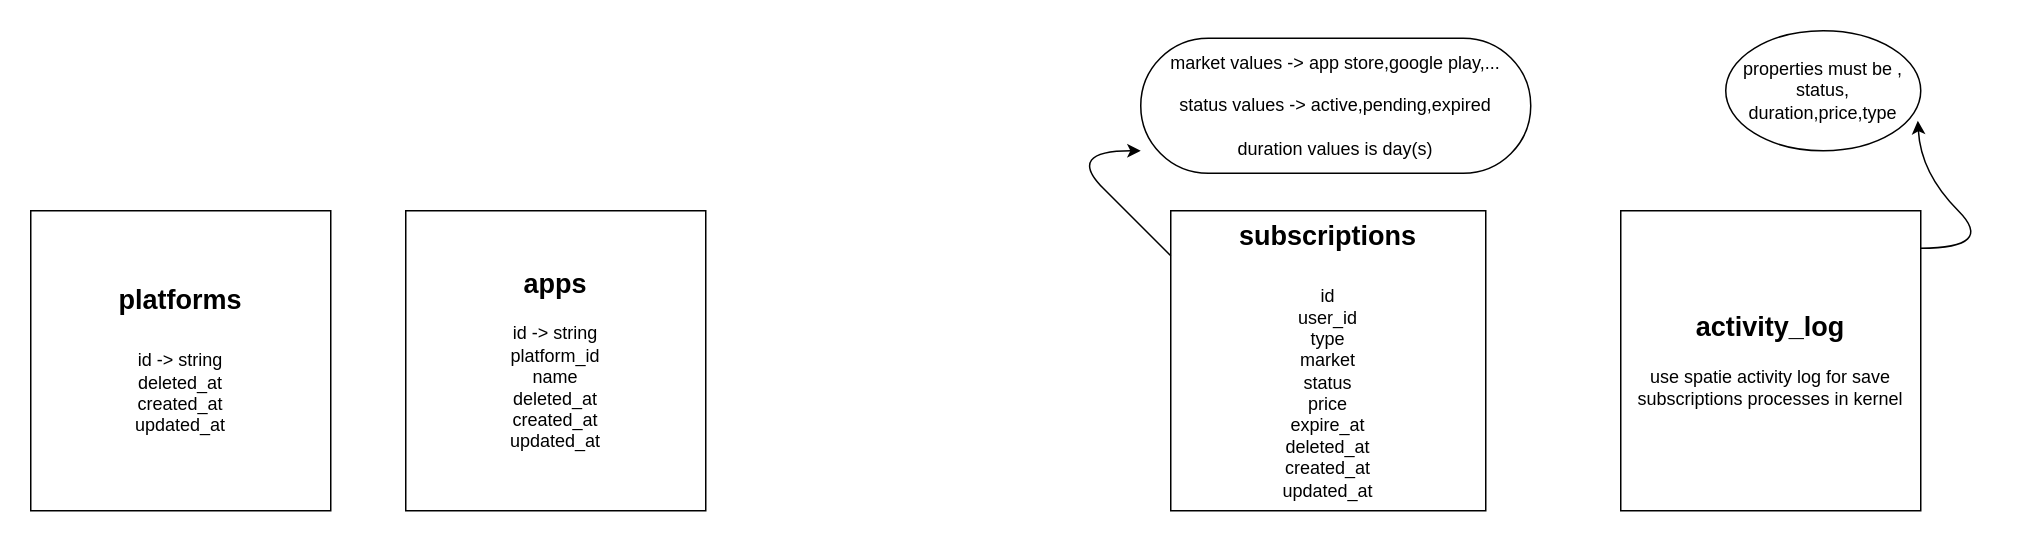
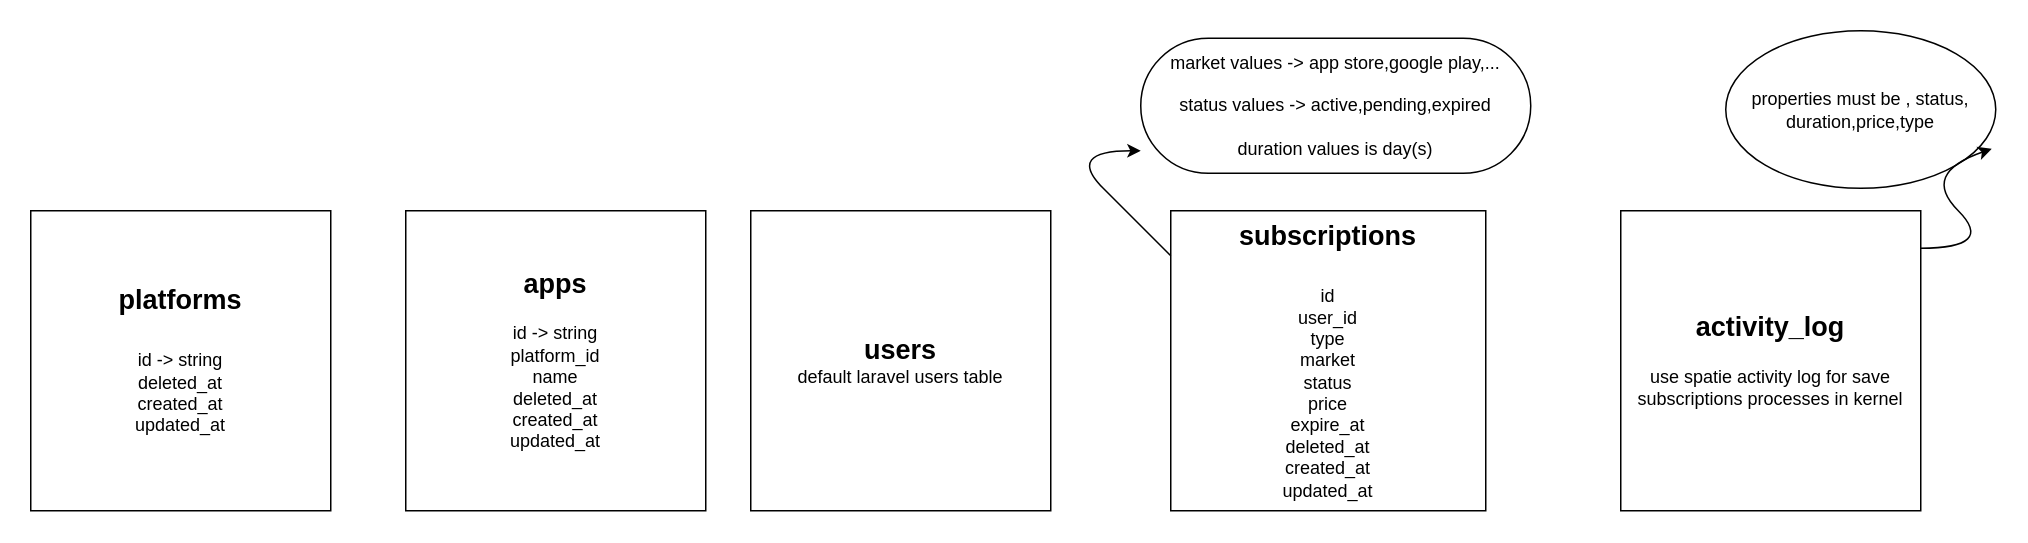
node "properties must be , status, duration,price,type": size 195x120 -> 270x158
node "users default laravel users table": added
